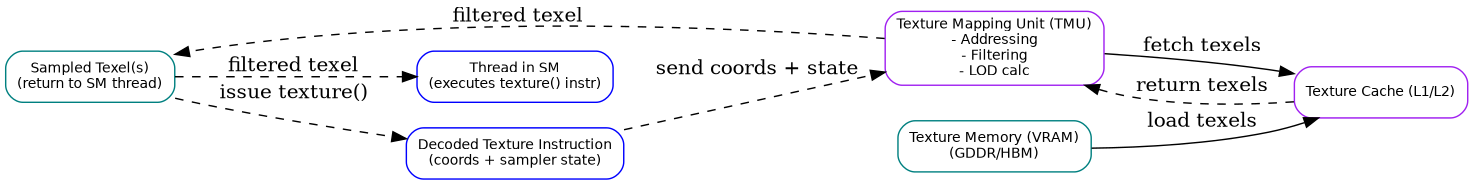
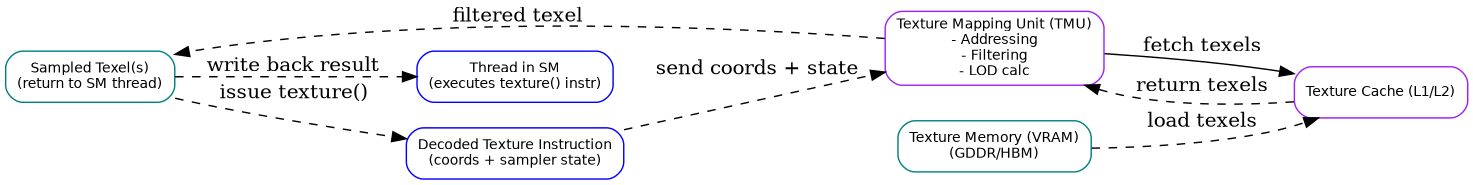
edge "Sampled Texel(s) (return to SM thread)" -> "Thread in SM (executes texture() instr)": label " filtered texel" -> " write back result"
edge "Texture Memory (VRAM) (GDDR/HBM)" -> "Texture Cache (L1/L2)": style solid -> dashed
